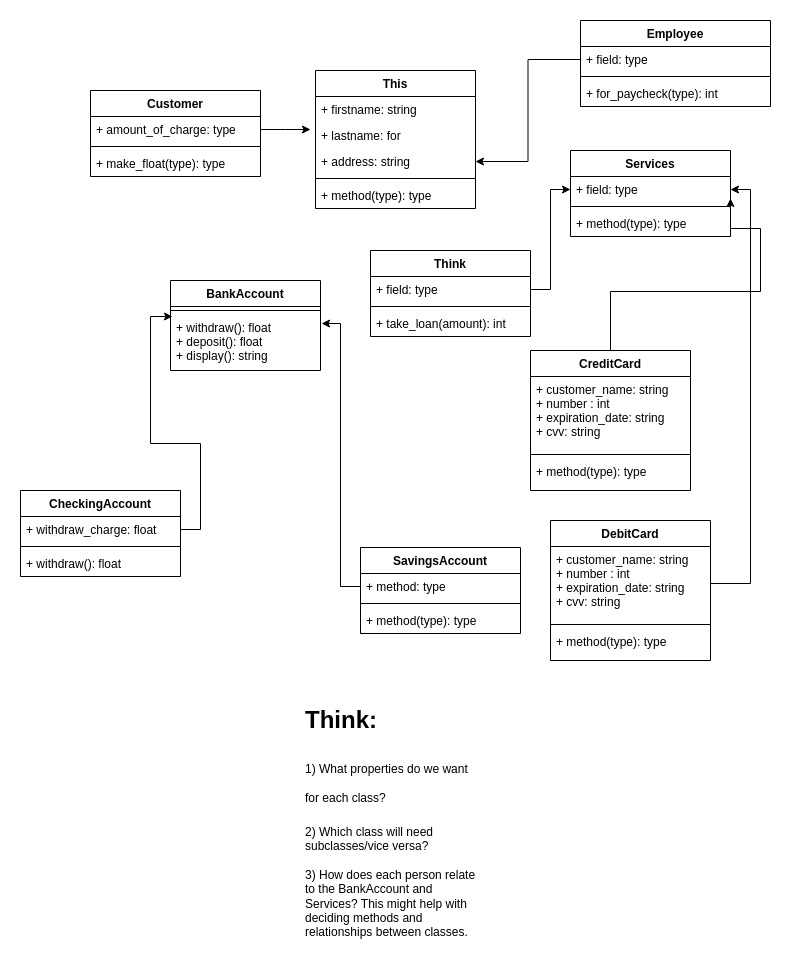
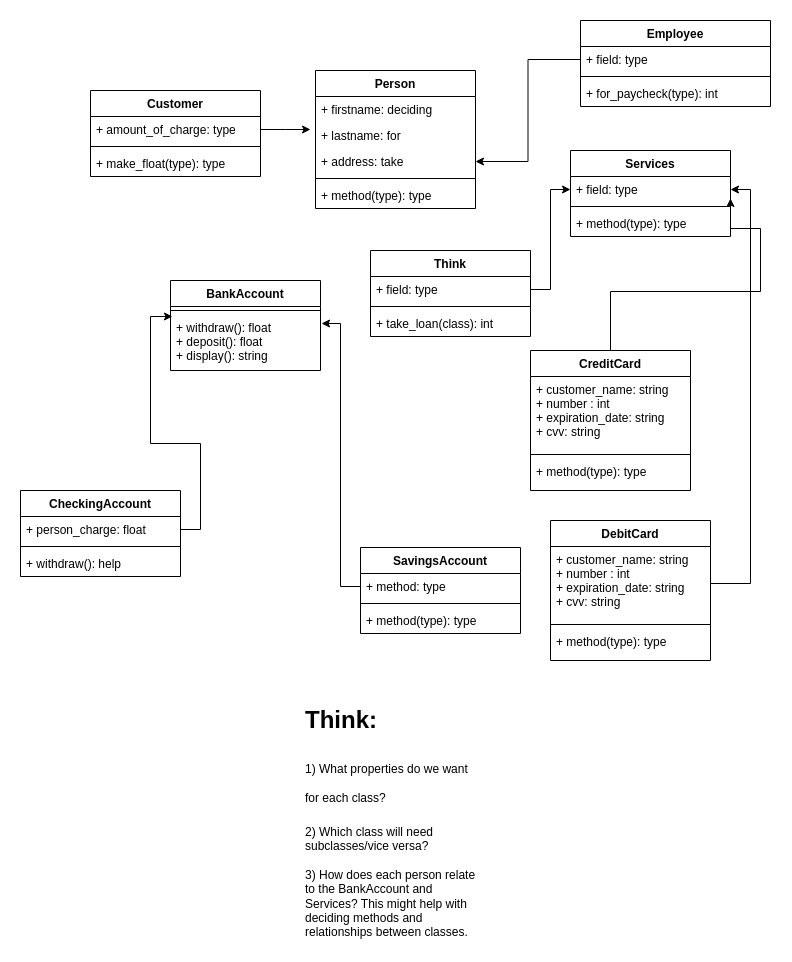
node "This": label "This" -> "Person"
node "+ firstname: string": label "+ firstname: string" -> "+ firstname: deciding"
node "+ address: string": label "+ address: string" -> "+ address: take"
node "+ take_loan(amount): int": label "+ take_loan(amount): int" -> "+ take_loan(class): int"
node "+ withdraw_charge: float": label "+ withdraw_charge: float" -> "+ person_charge: float"
node "+ withdraw(): float": label "+ withdraw(): float" -> "+ withdraw(): help"
